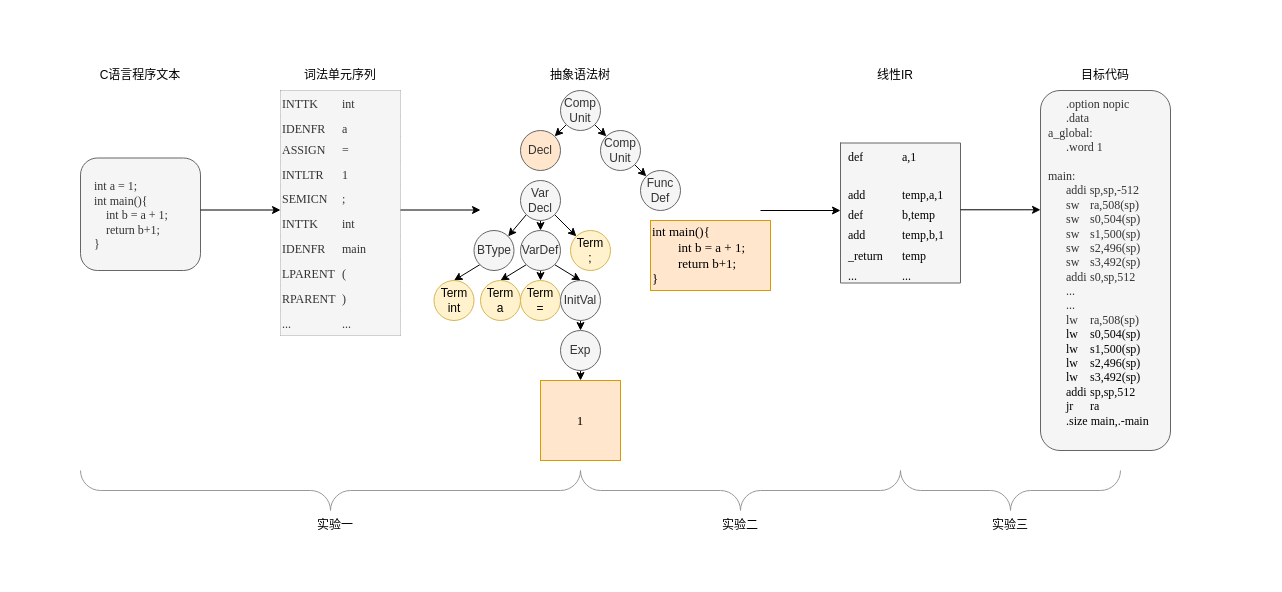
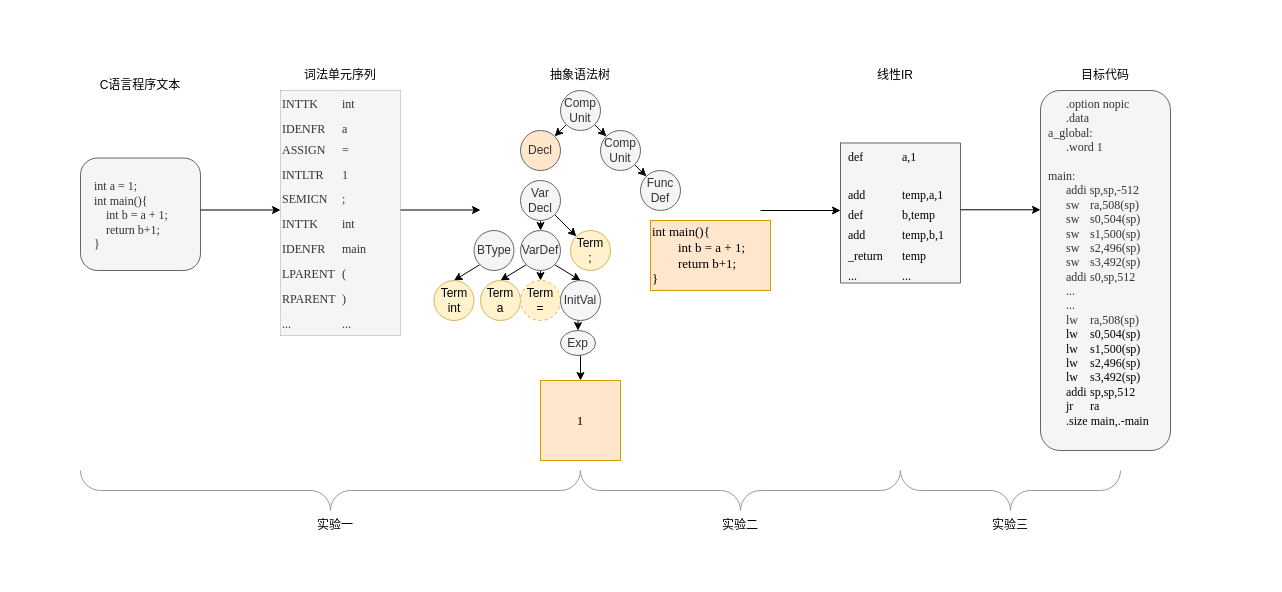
node "C语言程序文本": moved (141, 76) -> (141, 86)
edge "Var Decl" -> "BType": removed
node "Term =": style solid -> dashed
node "Exp": size 40x40 -> 35x25
